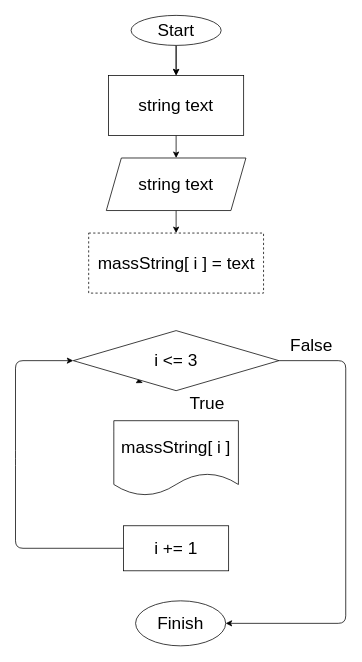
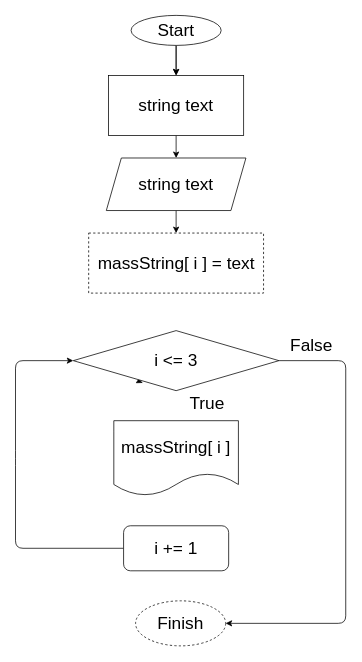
node "i += 1": shape rectangle -> rounded rectangle
node "Finish": style solid -> dashed
